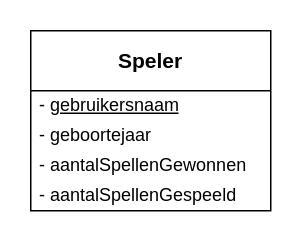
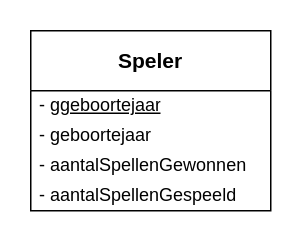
node "- gebruikersnaam": label "- gebruikersnaam" -> "- ggeboortejaar"
